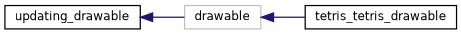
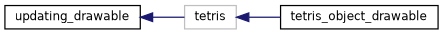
node "drawable": label "drawable" -> "tetris"
node "tetris_tetris_drawable": label "tetris_tetris_drawable" -> "tetris_object_drawable"
